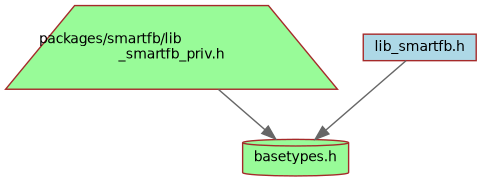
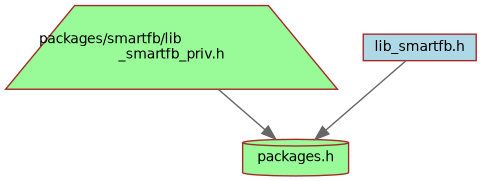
node "basetypes.h": label "basetypes.h" -> "packages.h"
